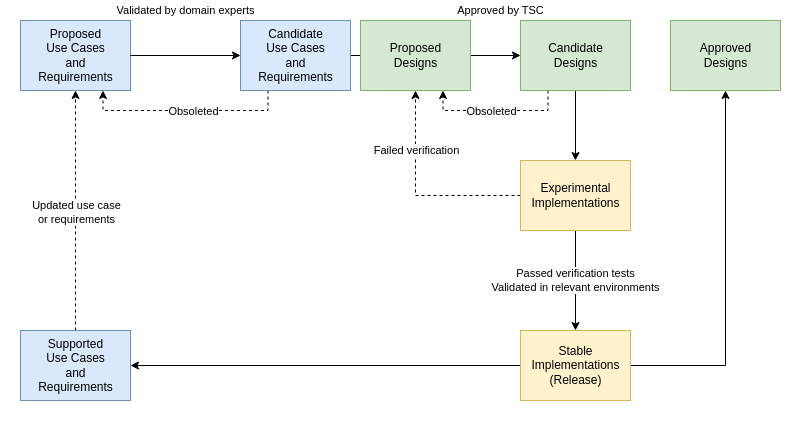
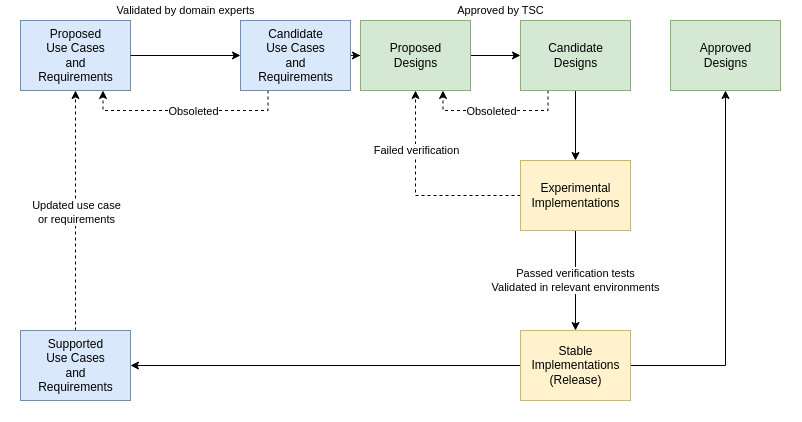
edge "Candidate Use Cases and Requirements" -- "Proposed Designs": arrowhead none -> classic
